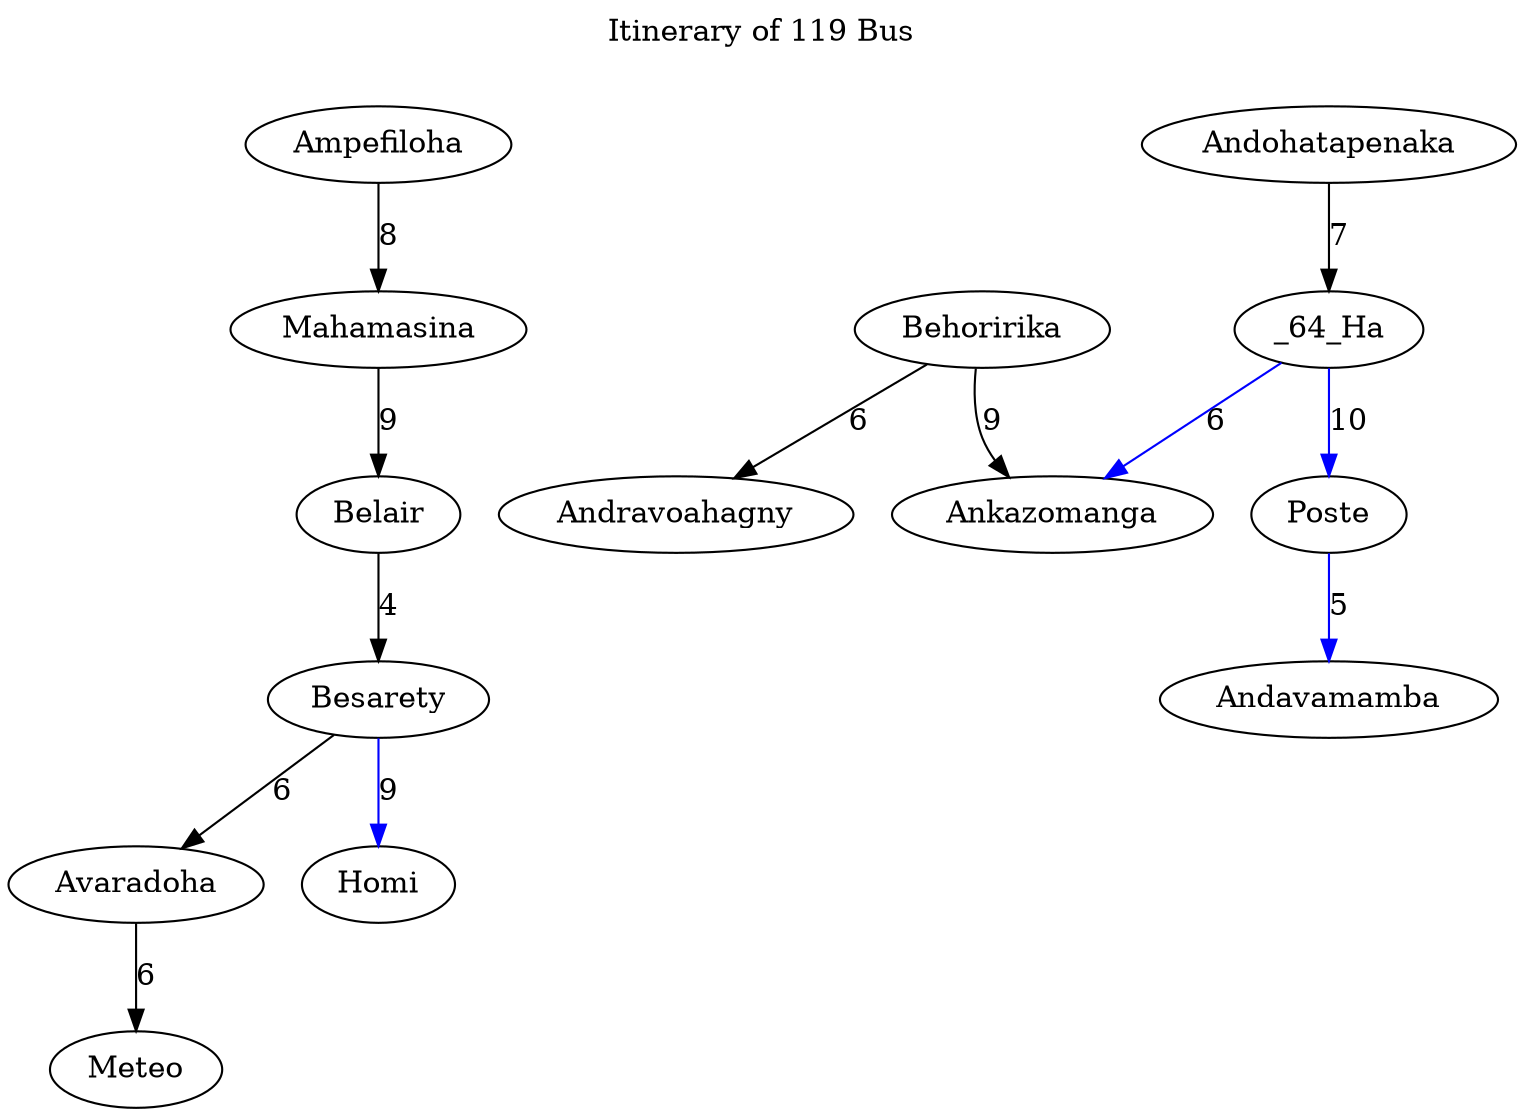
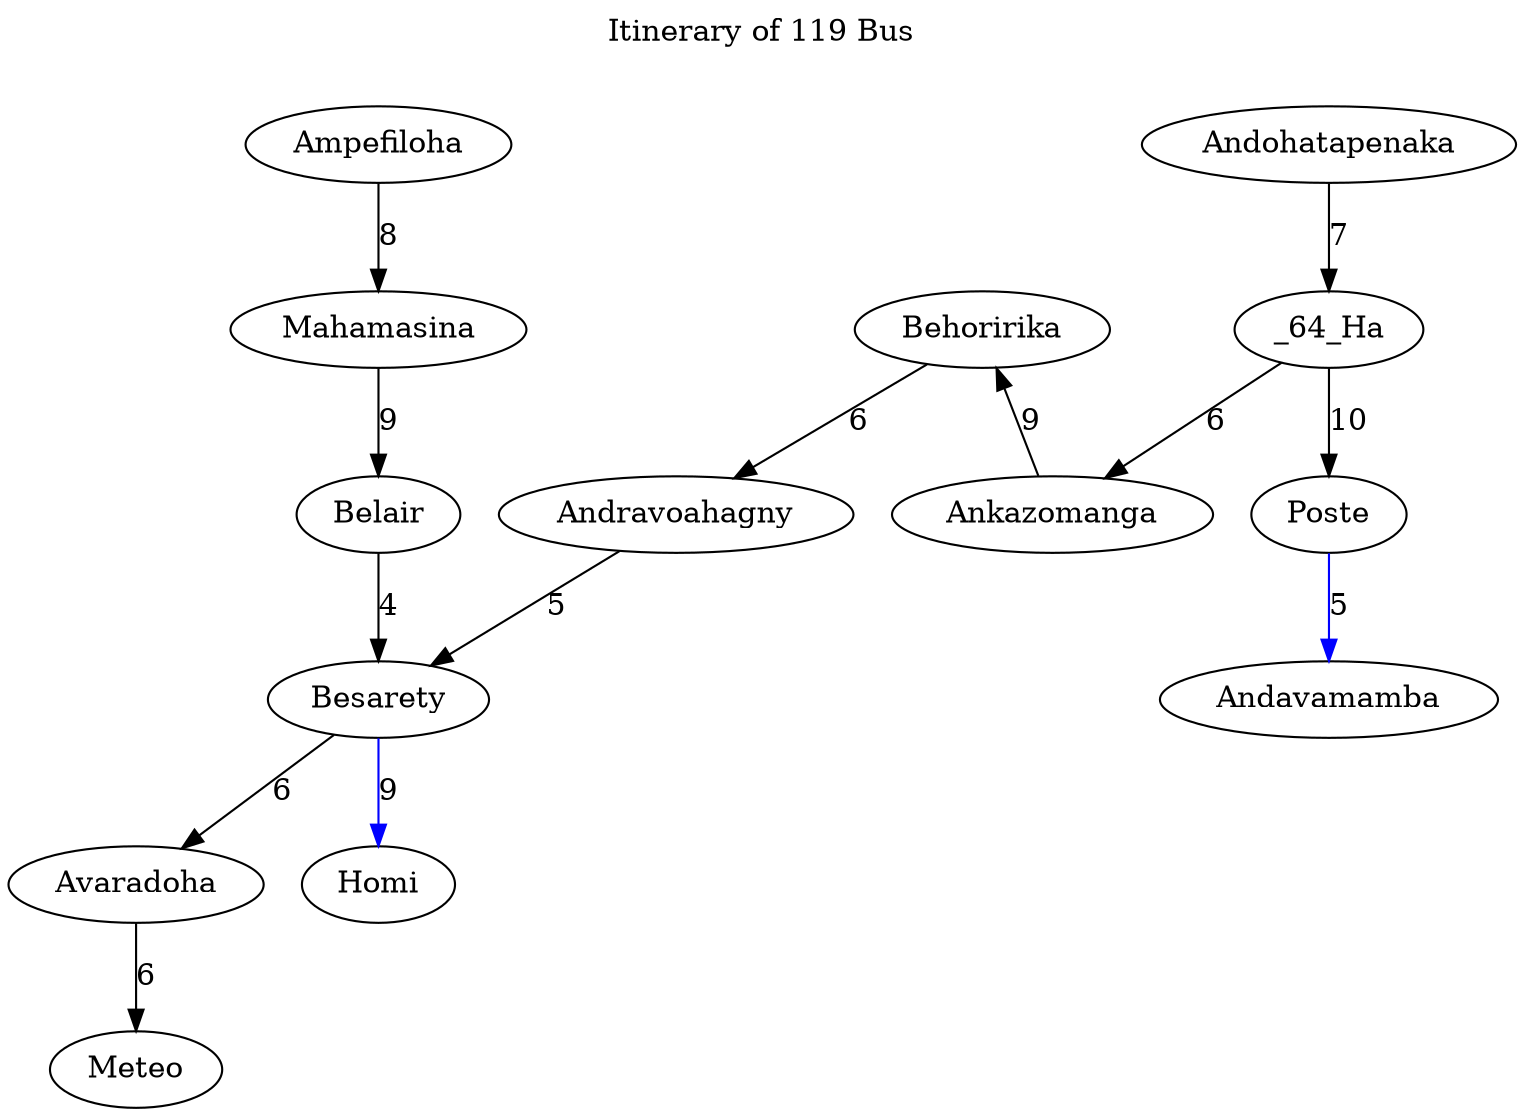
edge "_64_Ha" -> "Poste": color blue -> black
edge "_64_Ha" -> "Ankazomanga": color blue -> black
edge "Behoririka" -> "Ankazomanga": reversed
edge "Andravoahagny" -> "Besarety": added, label "5"
